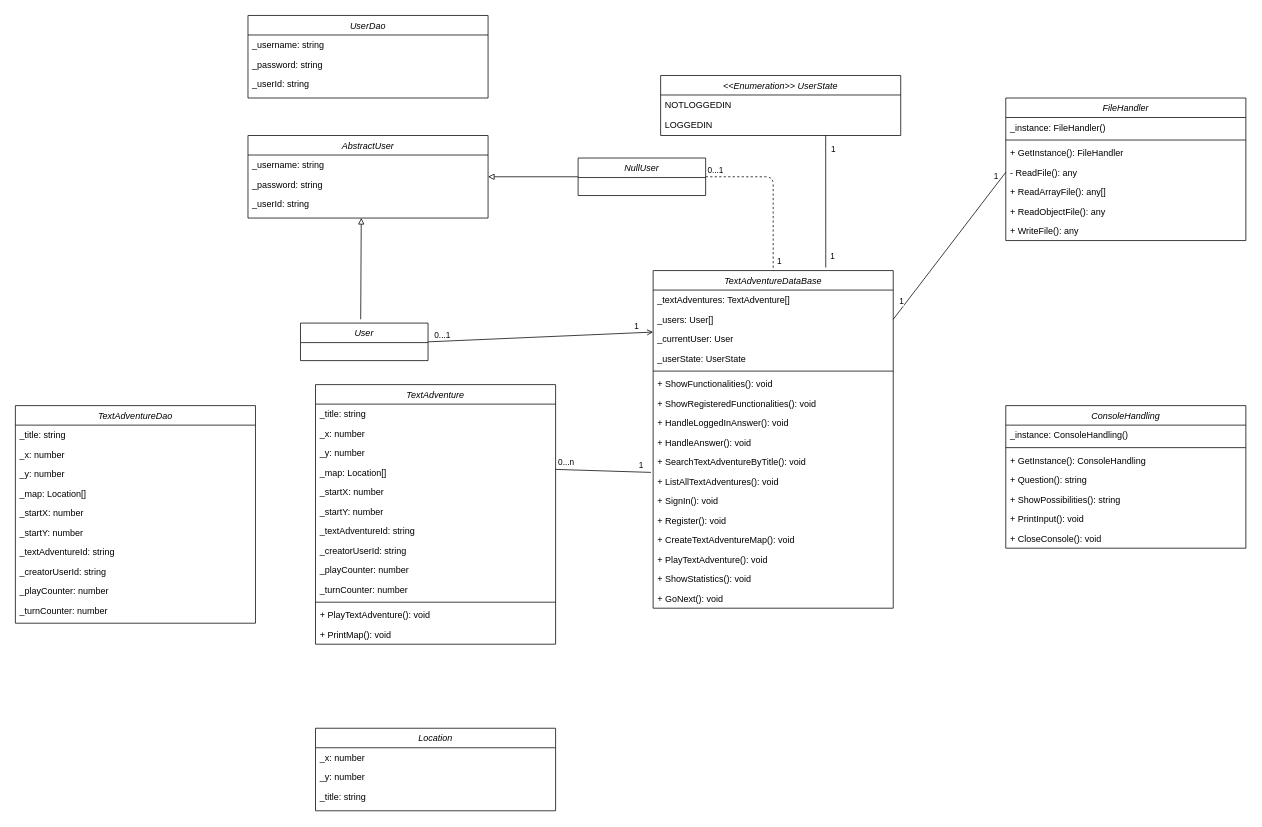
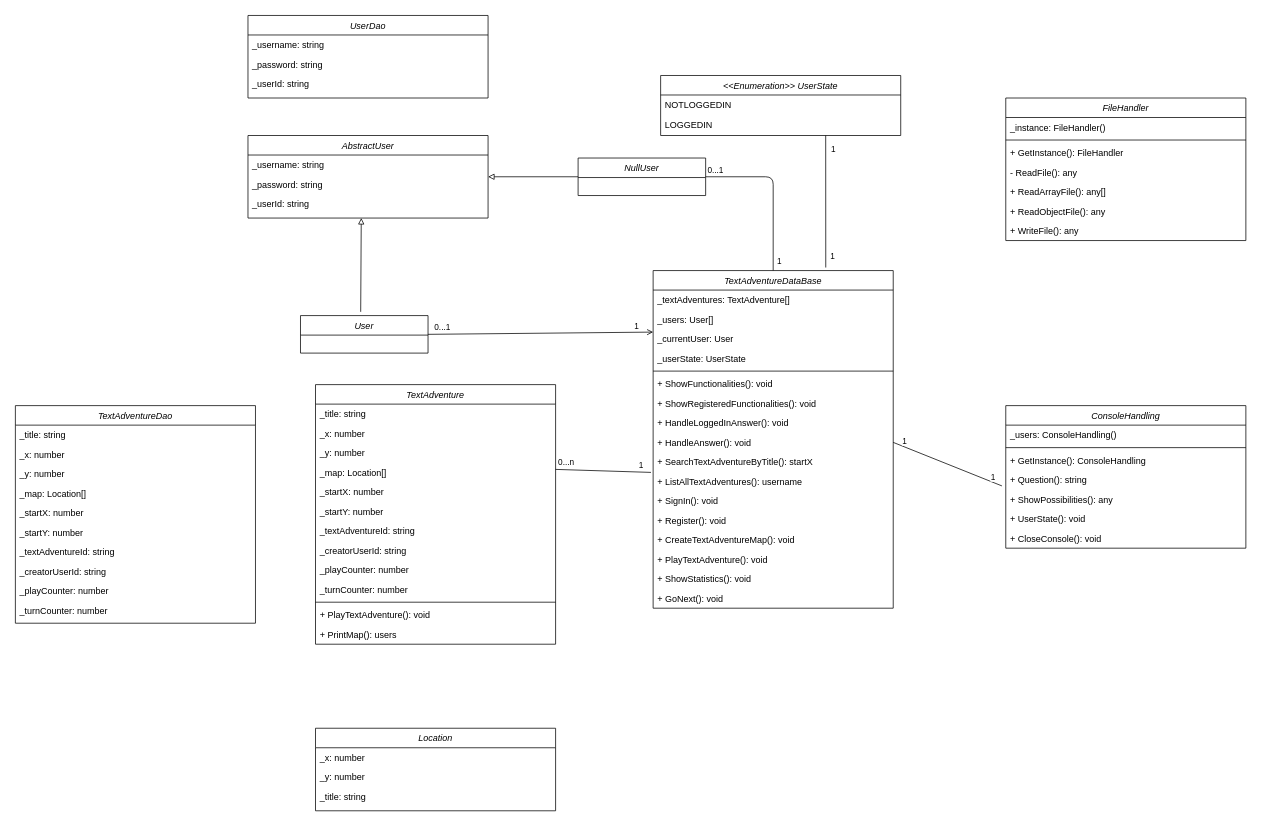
edge "NullUser" -- "TextAdventureDataBase": style dashed -> solid
edge "- ReadFile(): any" -- "_users: User[]": removed, labels "1", "1"
node "User": moved (364, 342) -> (364, 334)
node "_instance: ConsoleHandling()": label "_instance: ConsoleHandling()" -> "_users: ConsoleHandling()"
node "+ SearchTextAdventureByTitle(): void": label "+ SearchTextAdventureByTitle(): void" -> "+ SearchTextAdventureByTitle(): startX"
edge "+ HandleAnswer(): void" -- "+ Question(): string": added, labels "1", "1"
node "+ ListAllTextAdventures(): void": label "+ ListAllTextAdventures(): void" -> "+ ListAllTextAdventures(): username"
node "+ ShowPossibilities(): string": label "+ ShowPossibilities(): string" -> "+ ShowPossibilities(): any"
node "+ PrintInput(): void": label "+ PrintInput(): void" -> "+ UserState(): void"
node "+ PrintMap(): void": label "+ PrintMap(): void" -> "+ PrintMap(): users"
